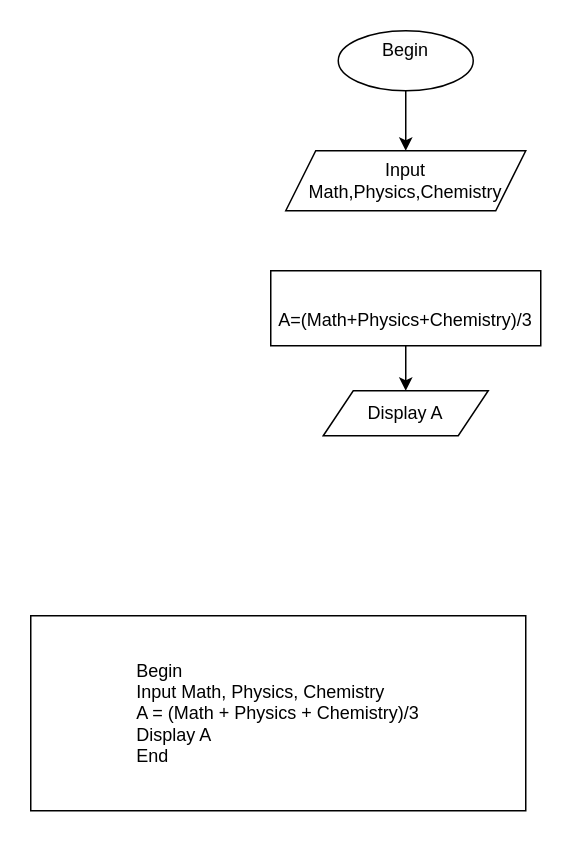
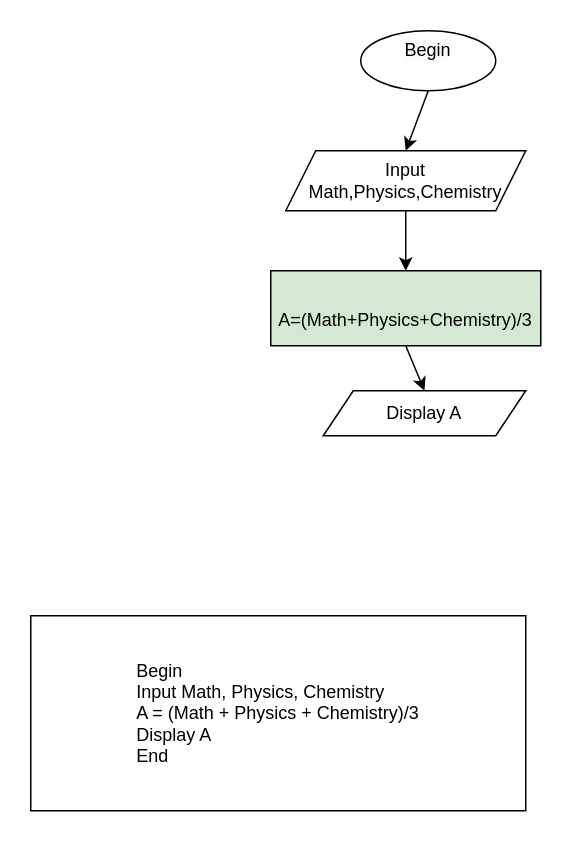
node "Begin": moved (406, 61) -> (428, 61)
edge "Input Math,Physics,Chemistry" -> "A=(Math+Physics+Chemistry)/3": added
node "A=(Math+Physics+Chemistry)/3": fillcolor #ffffff -> #d5e8d4
node "Display A": size 165x45 -> 203x45
